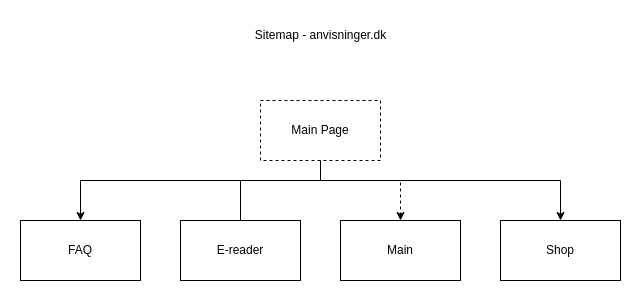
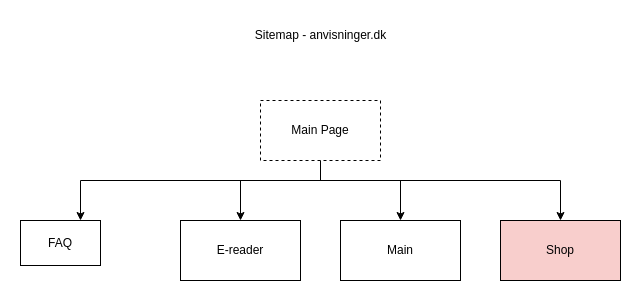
edge "Main Page" -> "Main": style dashed -> solid
edge "Main Page" -- "E-reader": arrowhead none -> classic
node "FAQ": size 120x60 -> 80x45
node "Shop": fillcolor #ffffff -> #f8cecc
